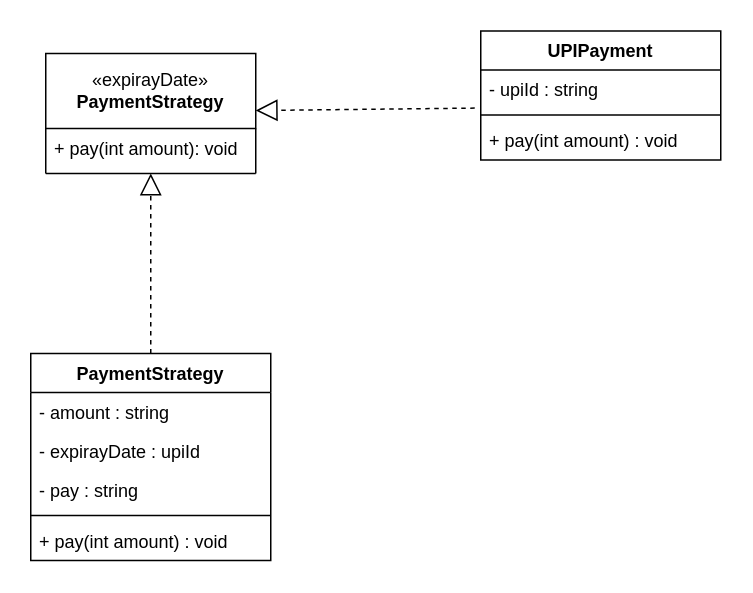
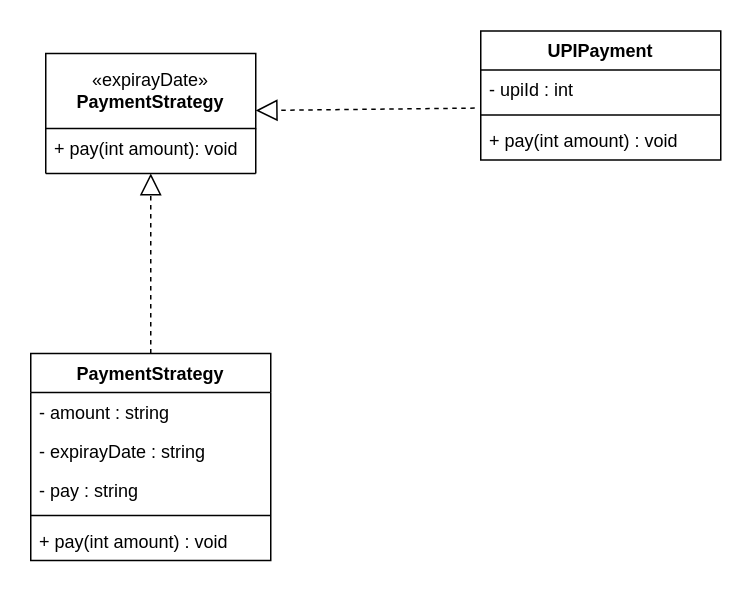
node "- upiId : string": label "- upiId : string" -> "- upiId : int"
node "- expirayDate : upiId": label "- expirayDate : upiId" -> "- expirayDate : string"
